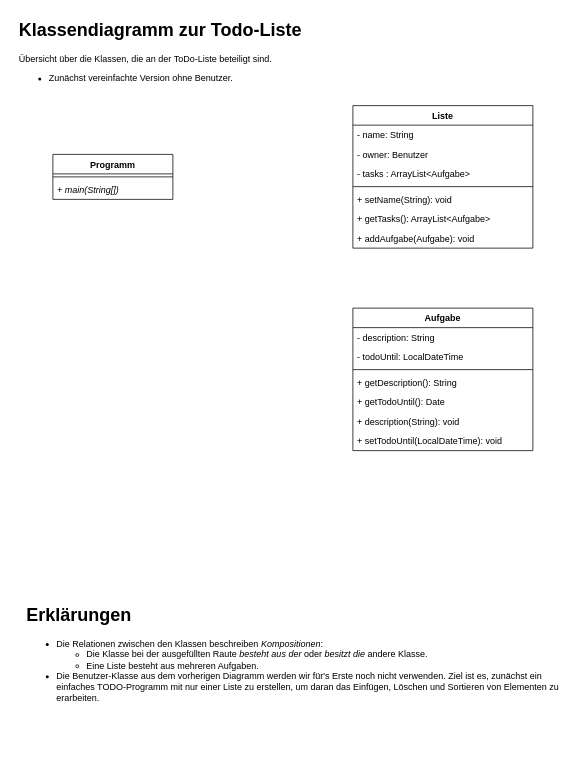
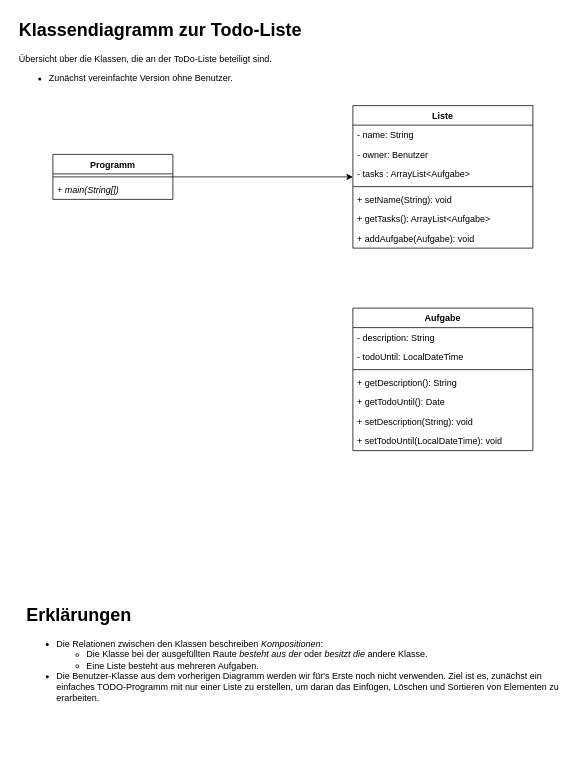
edge "Programm" -> "Liste": added
node "+ description(String): void": label "+ description(String): void" -> "+ setDescription(String): void"
